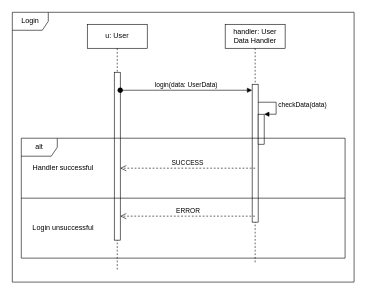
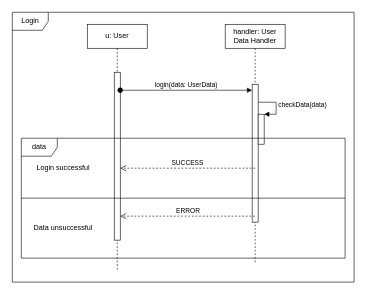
node "alt": label "alt" -> "data"
node "Handler successful": label "Handler successful" -> "Login successful"
node "Login unsuccessful": label "Login unsuccessful" -> "Data unsuccessful"
